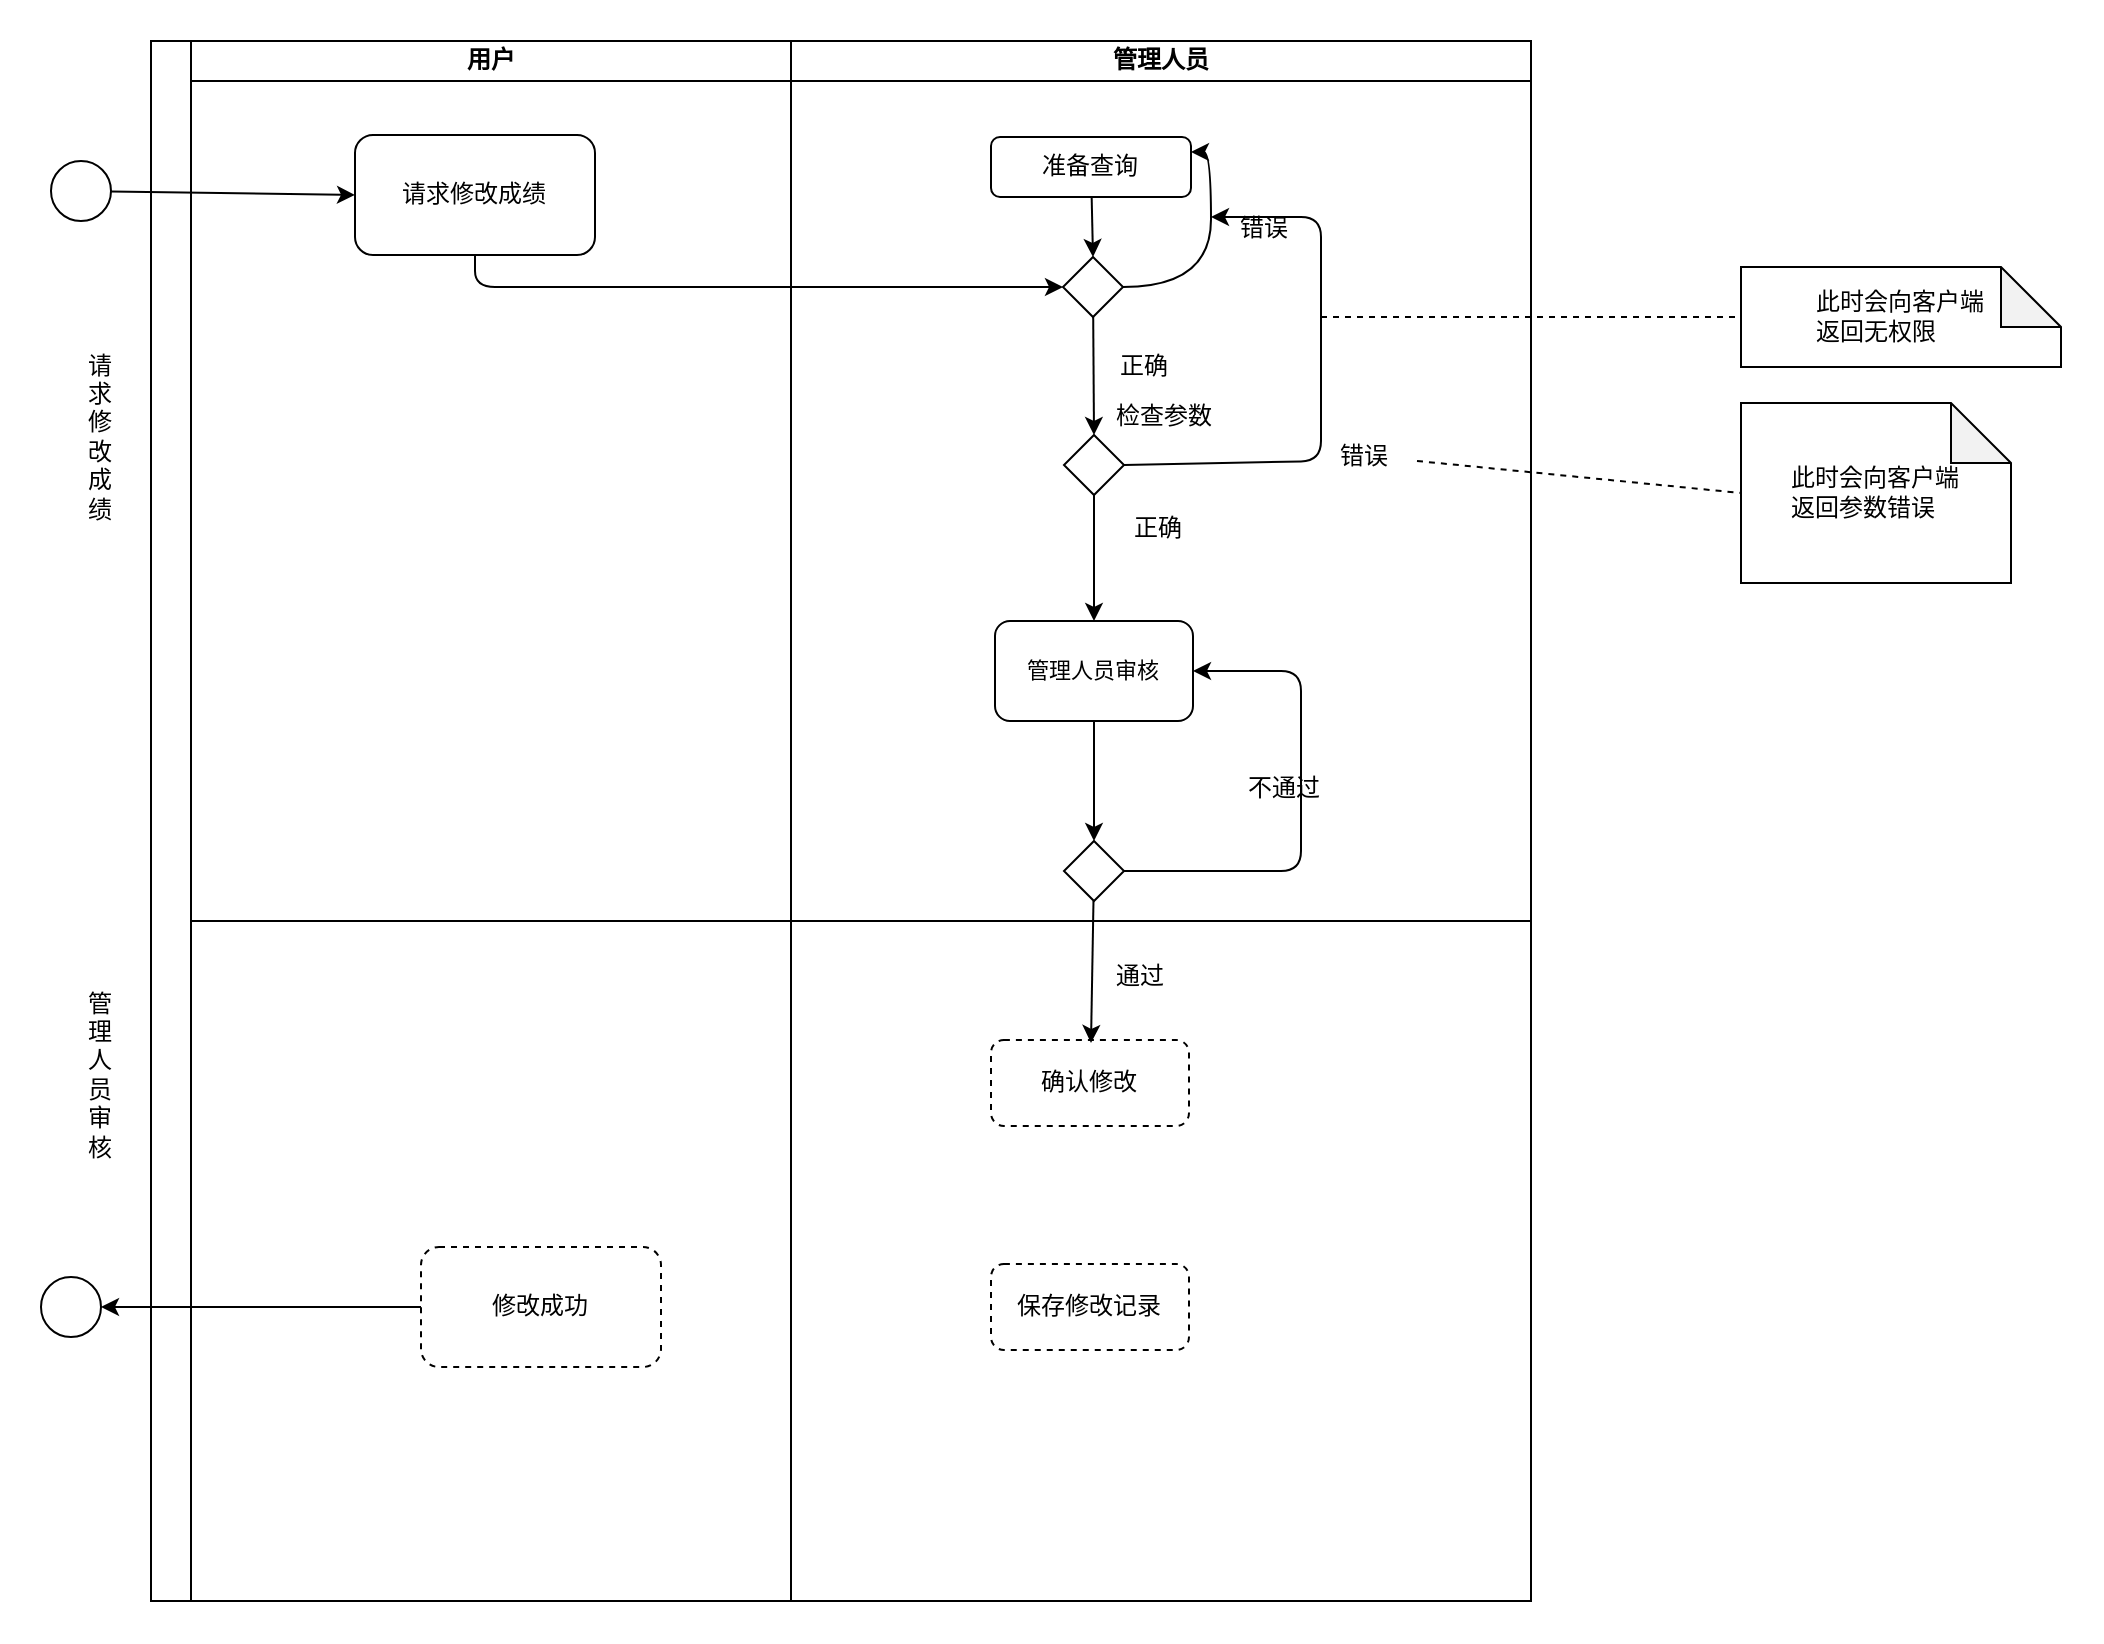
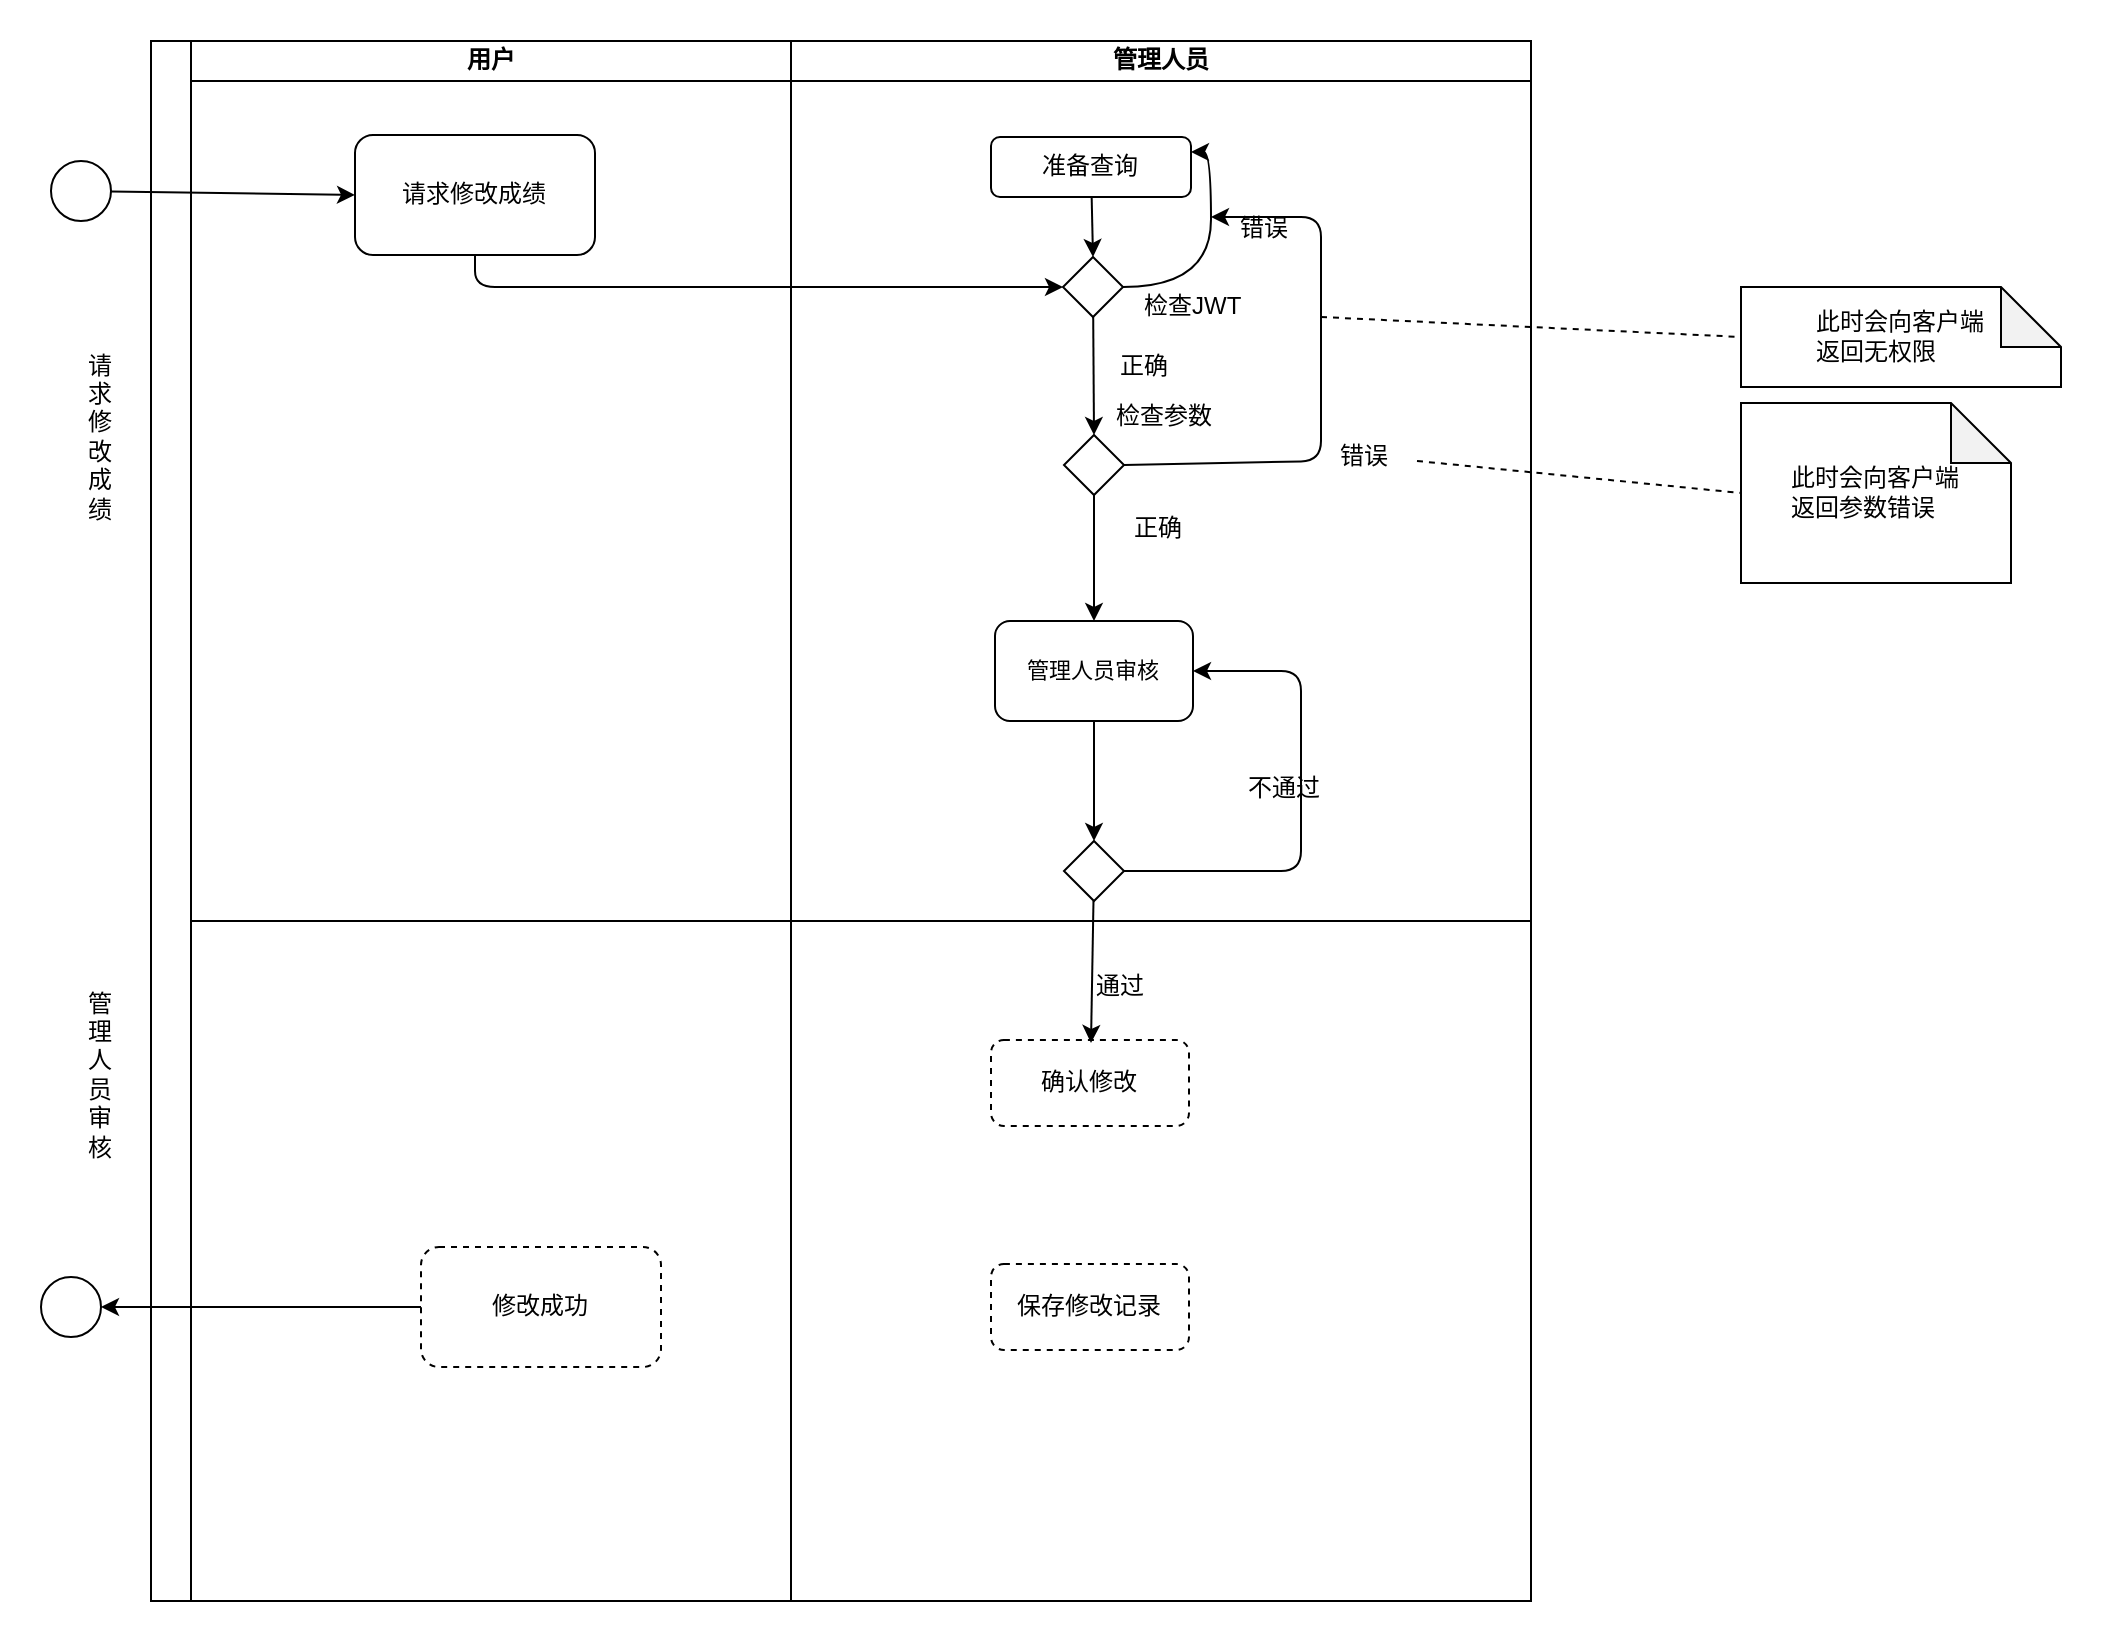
node "检查JWT": added
node "此时会向客户端 返回无权限": moved (1901, 317) -> (1901, 337)
node "通过": moved (1153, 977) -> (1133, 987)
